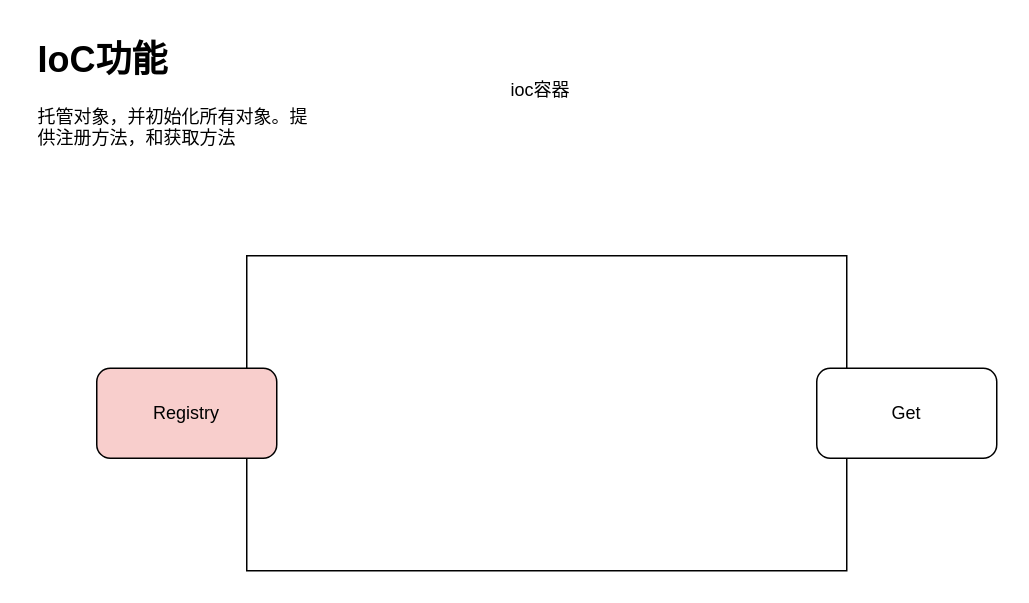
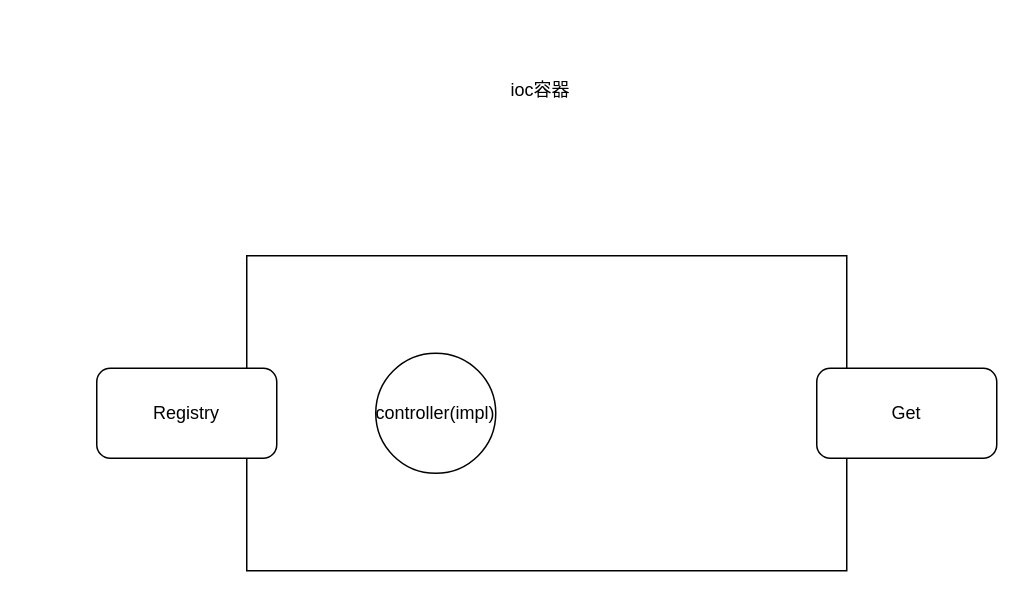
node "IoC功能托管对象，并初始化所有对象。提供注册方法，和获取方法": removed
node "Registry": fillcolor #f8cecc -> #ffffff
node "controller(impl)": added
